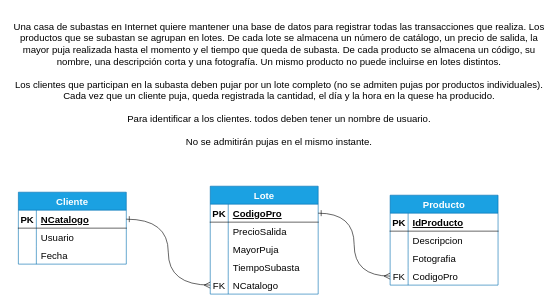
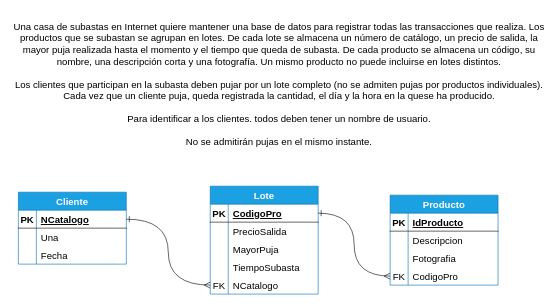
node "Usuario": label "Usuario" -> "Una"
